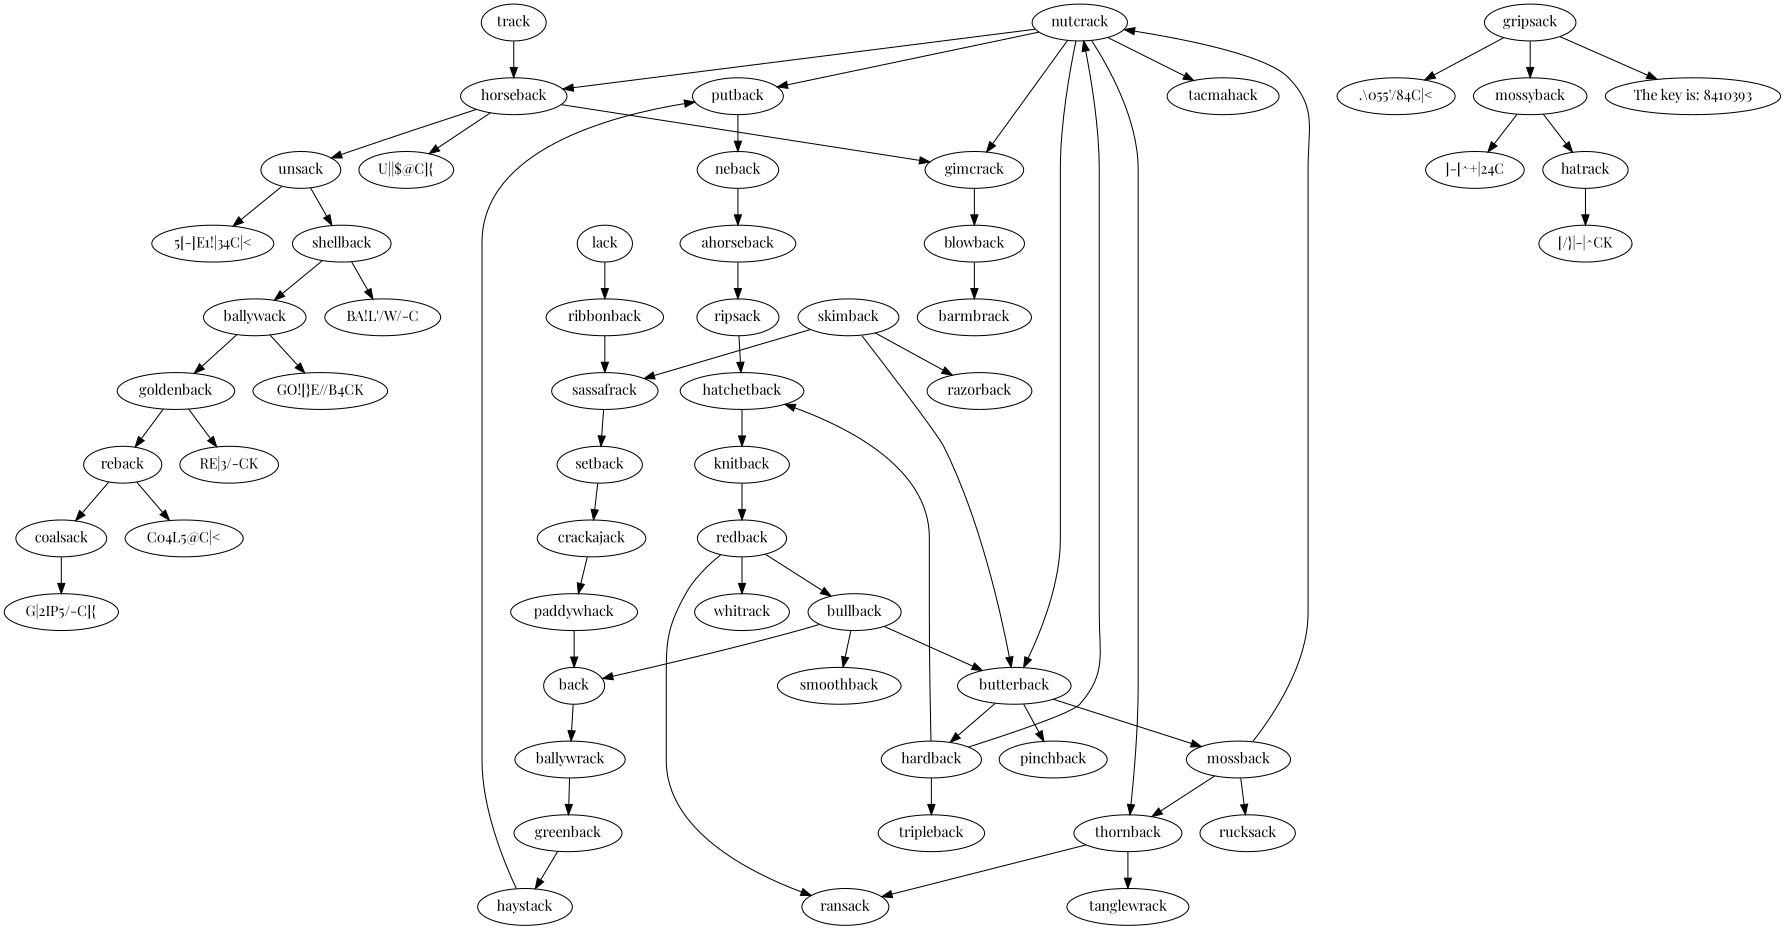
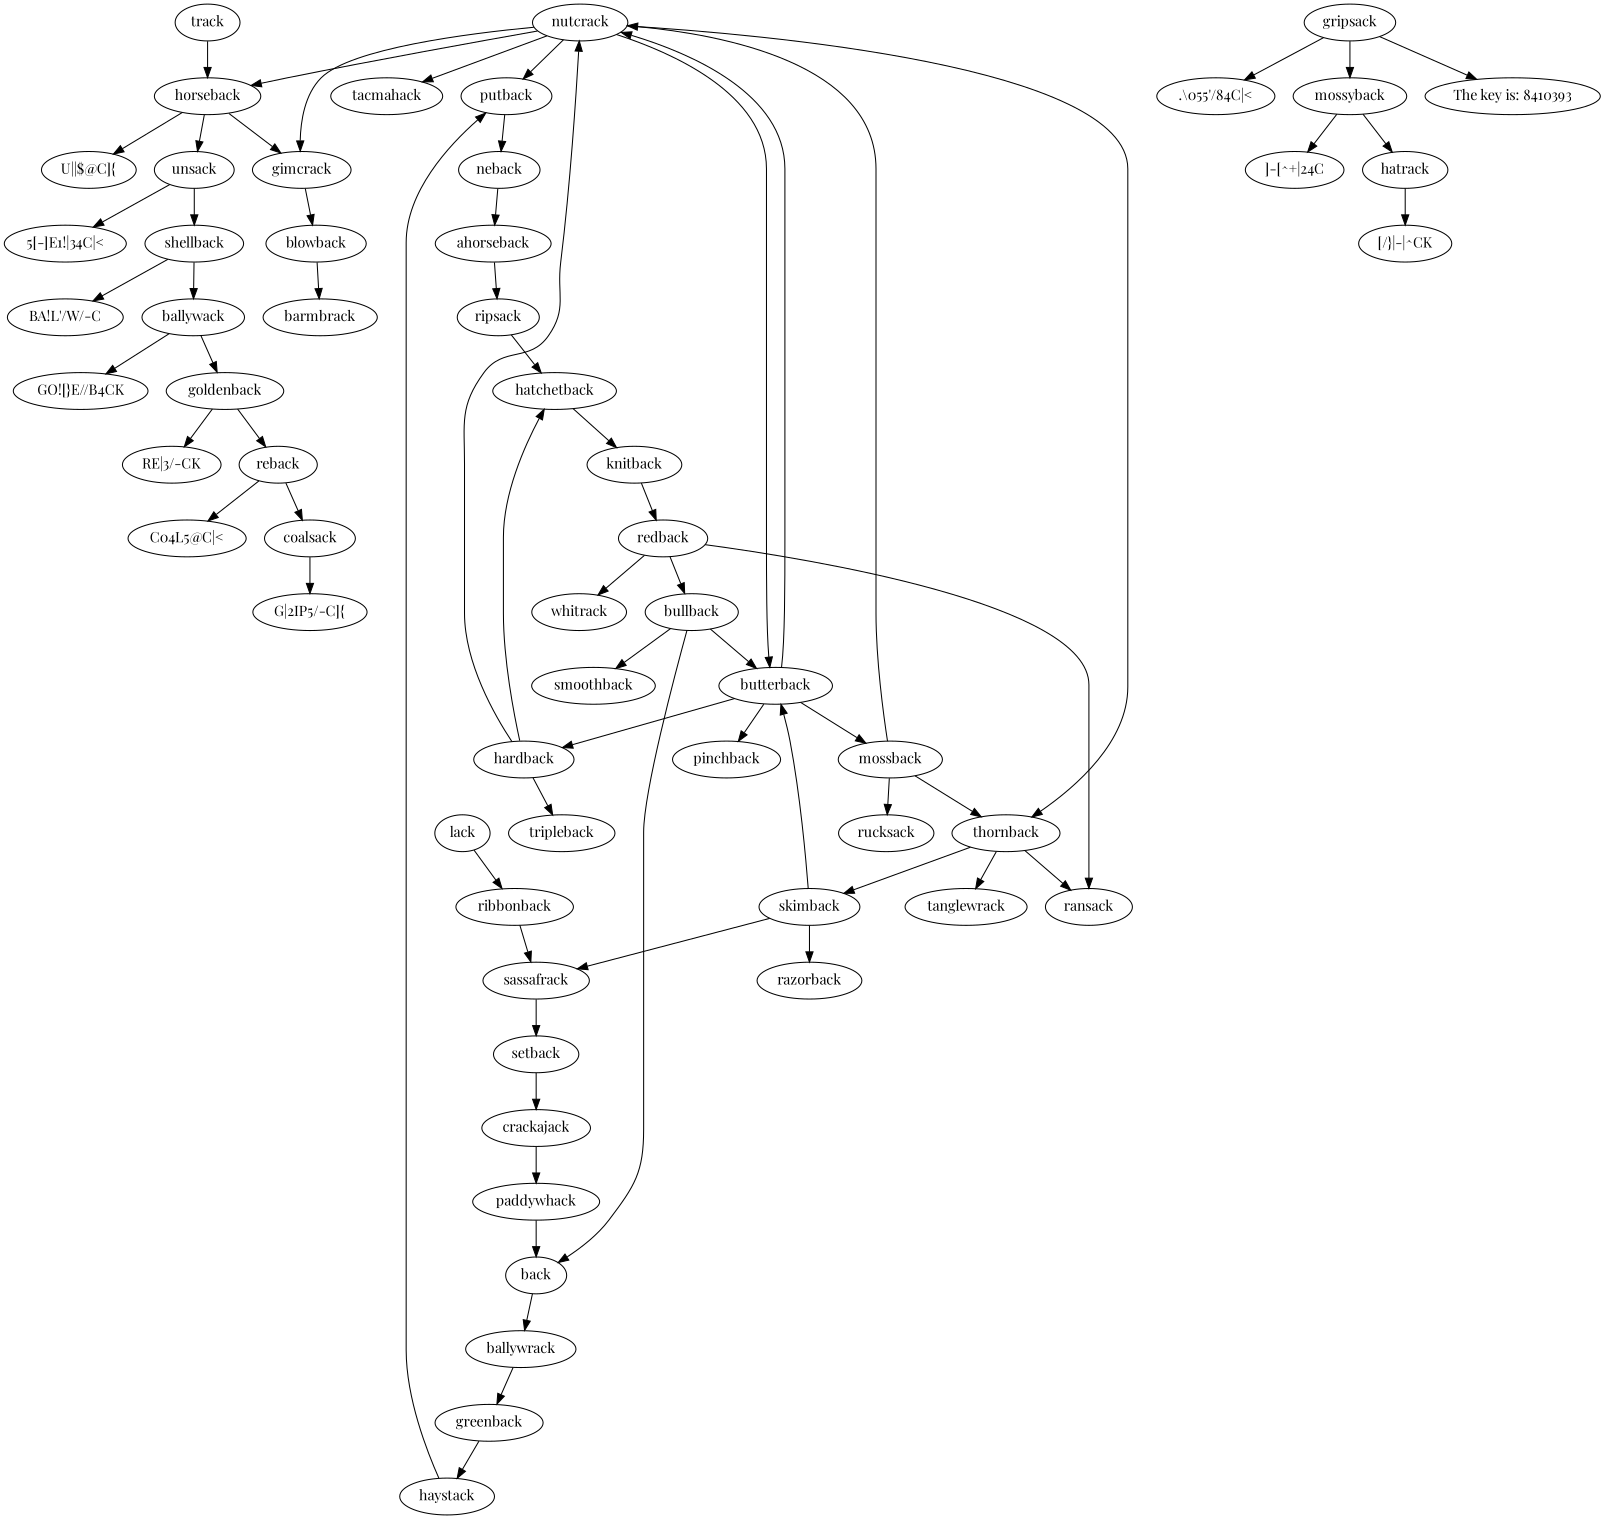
edge "butterback" -> "nutcrack": added
edge "thornback" -> "skimback": added
